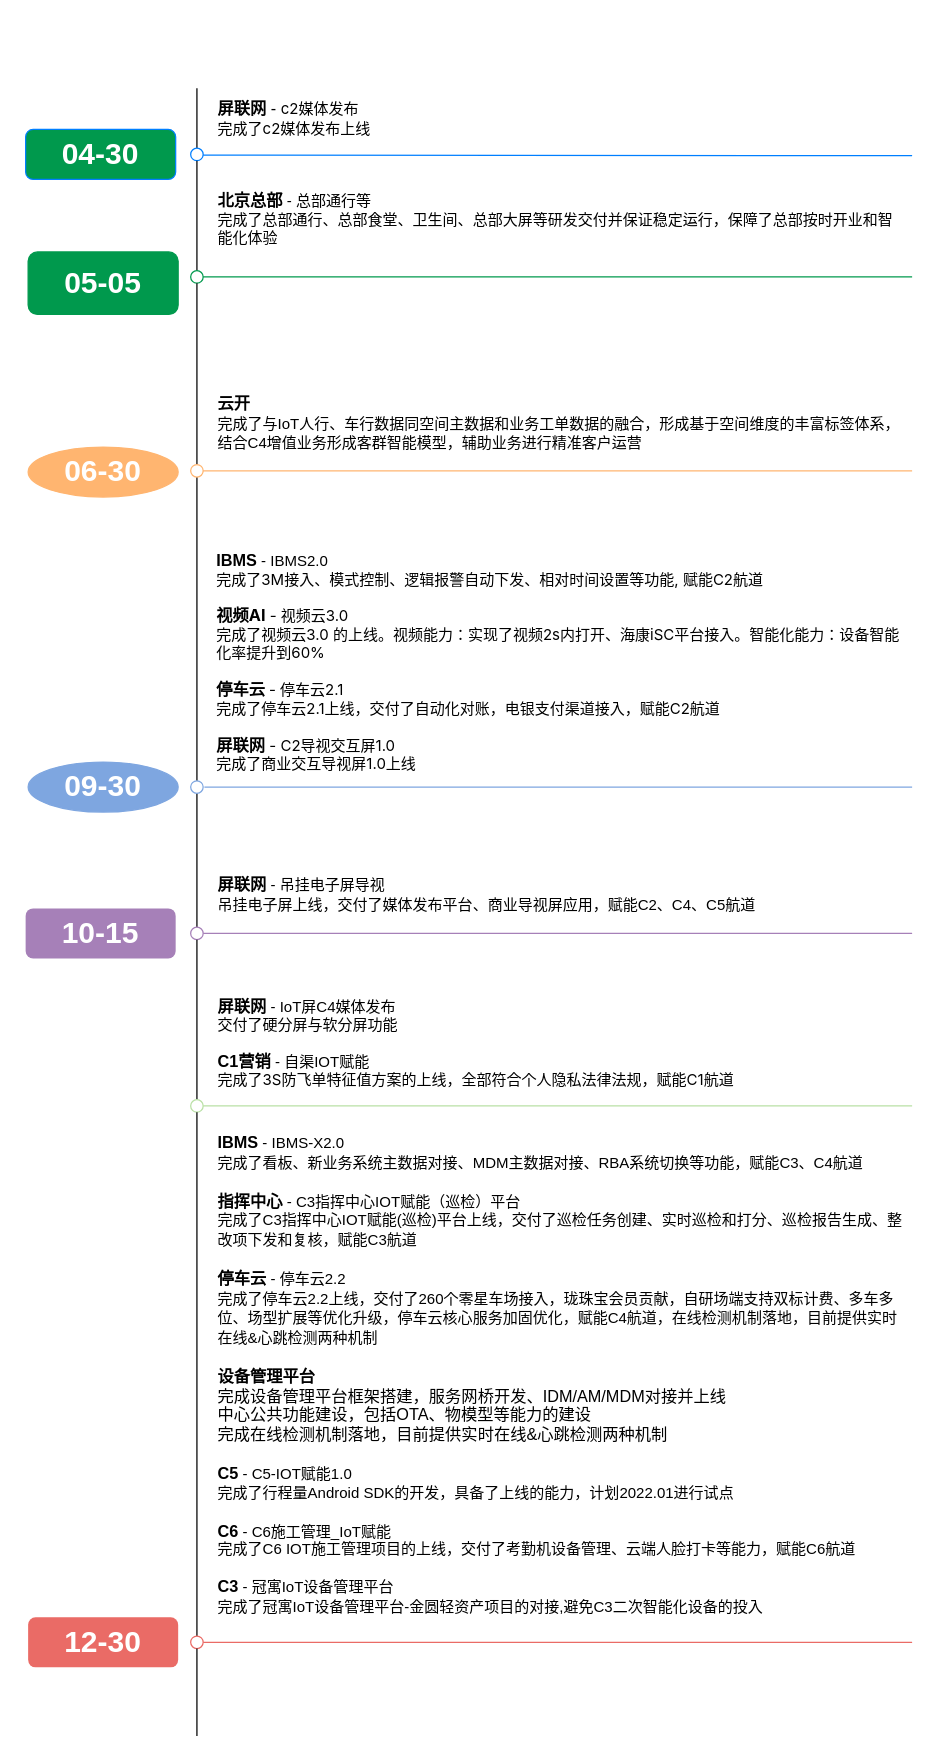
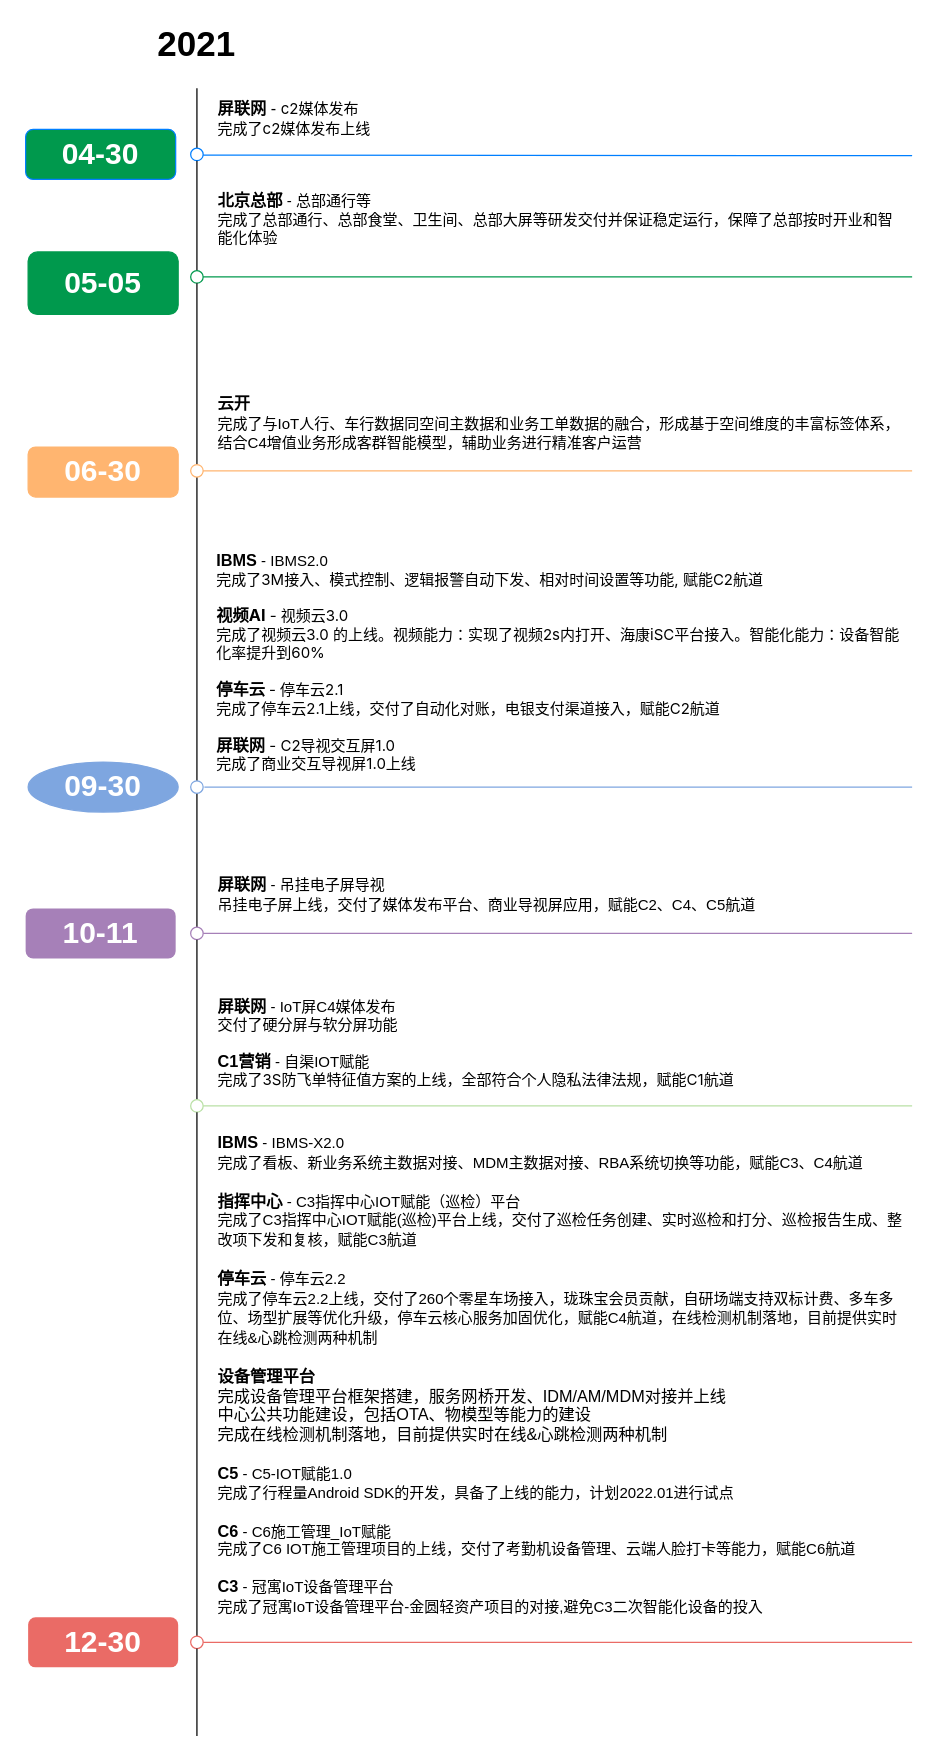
node "2021": added
node "06-30": shape ellipse -> rounded rectangle
node "10-15": label "10-15" -> "10-11"
